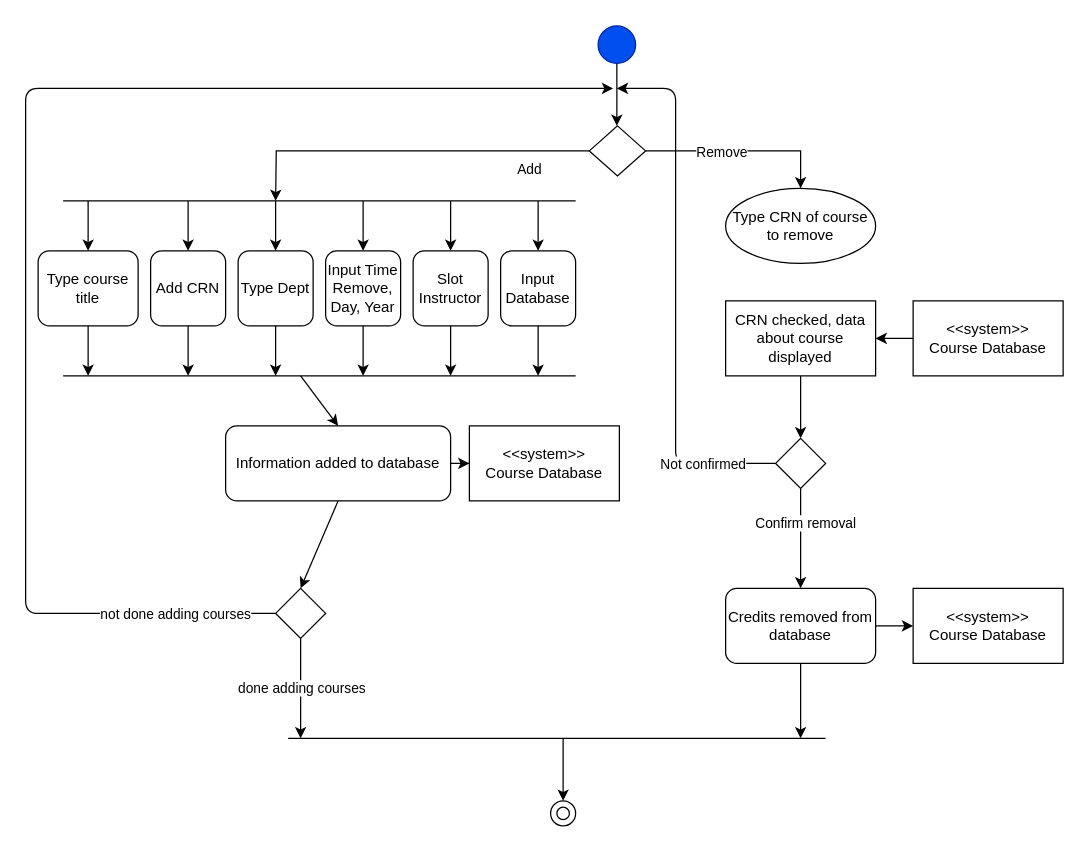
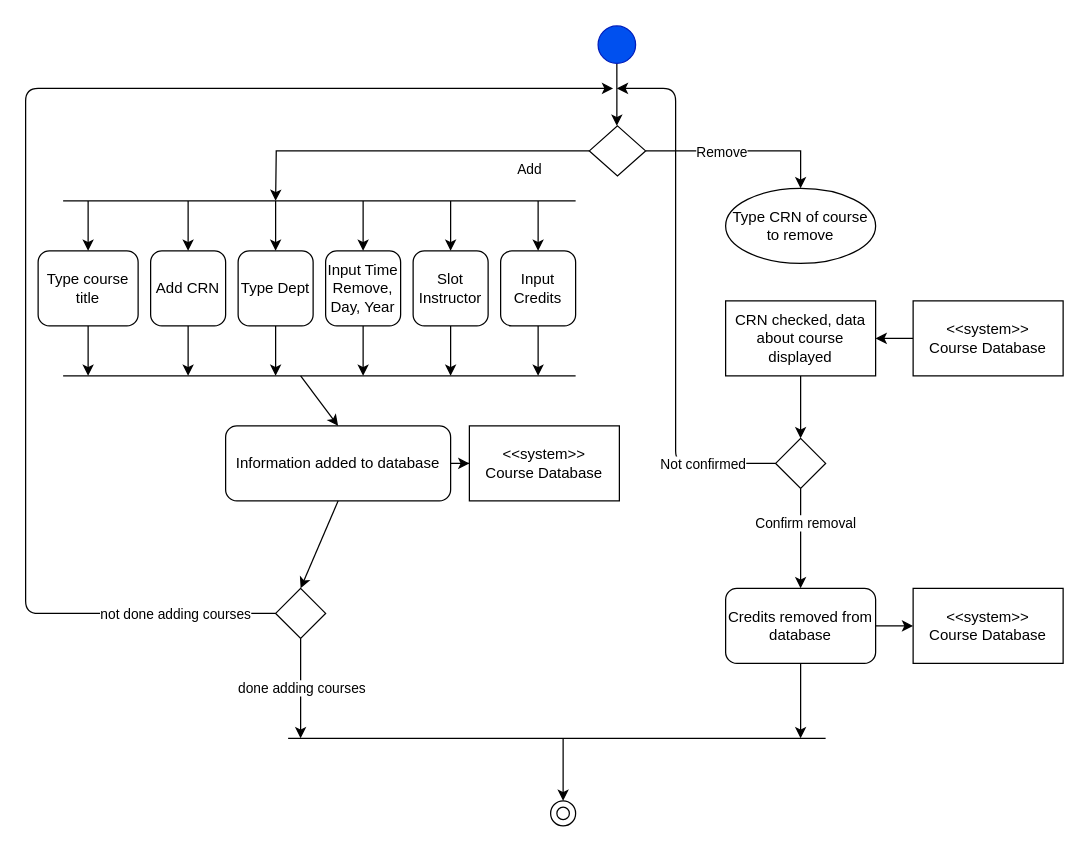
node "Input Database": label "Input Database" -> "Input Credits"
